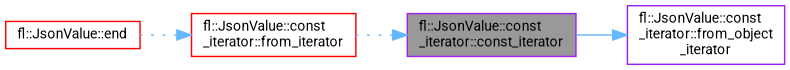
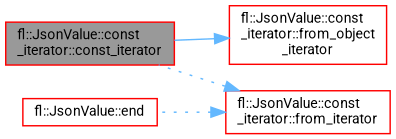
edge "fl::JsonValue::const _iterator::from_iterator" -> "fl::JsonValue::const _iterator::const_iterator": reversed
node "fl::JsonValue::const _iterator::const_iterator": color purple -> red
node "fl::JsonValue::const _iterator::from_object _iterator": color purple -> red
